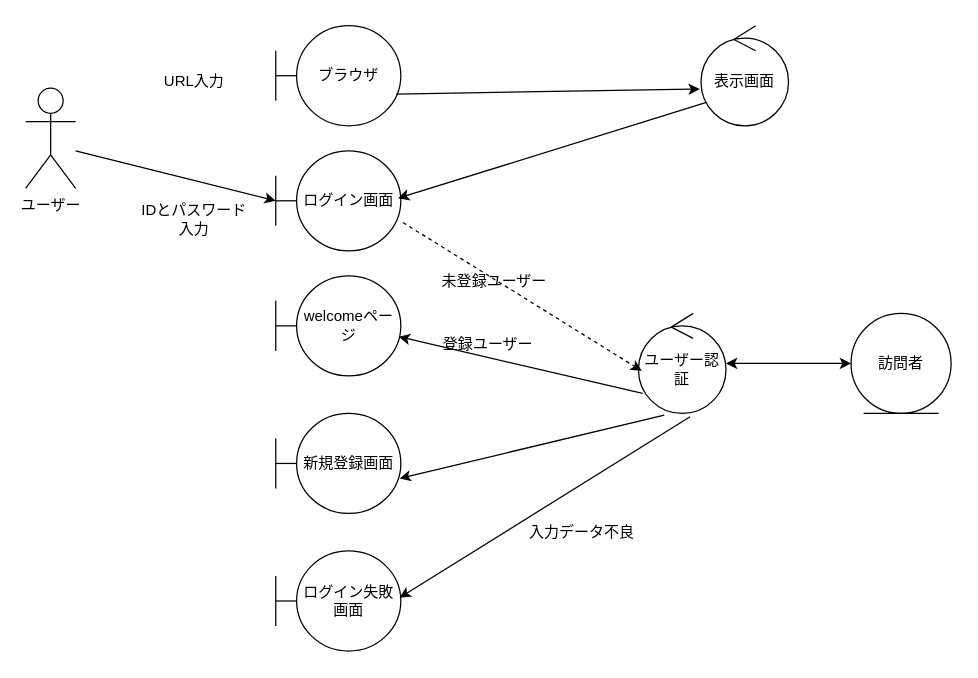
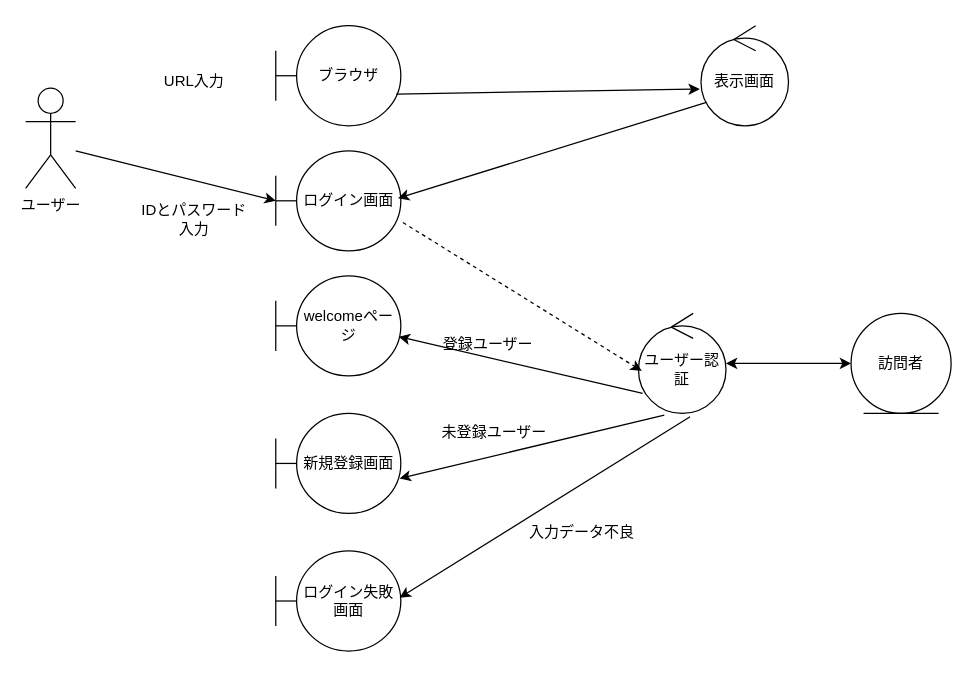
node "未登録ユーザー": moved (494, 282) -> (494, 432)
